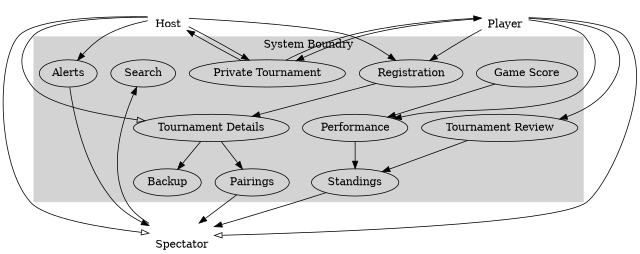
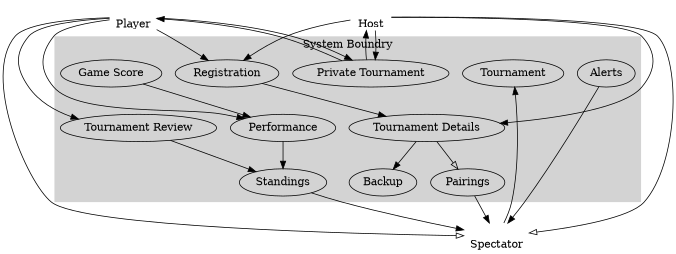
edge "Host" -> "Alerts": removed
edge "Host" -> "Tournament Details": arrowhead onormal -> normal
node "Search": label "Search" -> "Tournament"
edge "Tournament Details" -> "Pairings": arrowhead normal -> onormal
